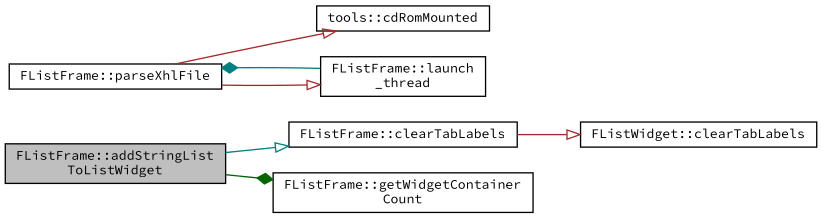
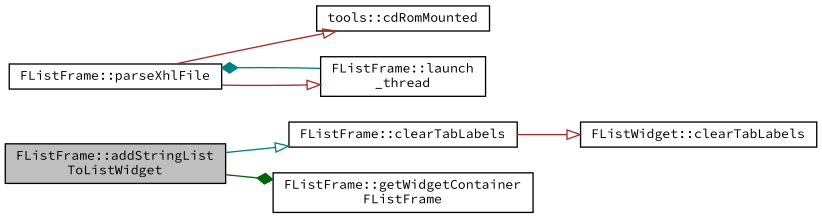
node "FListFrame::getWidgetContainer Count": label "FListFrame::getWidgetContainer Count" -> "FListFrame::getWidgetContainer FListFrame"
